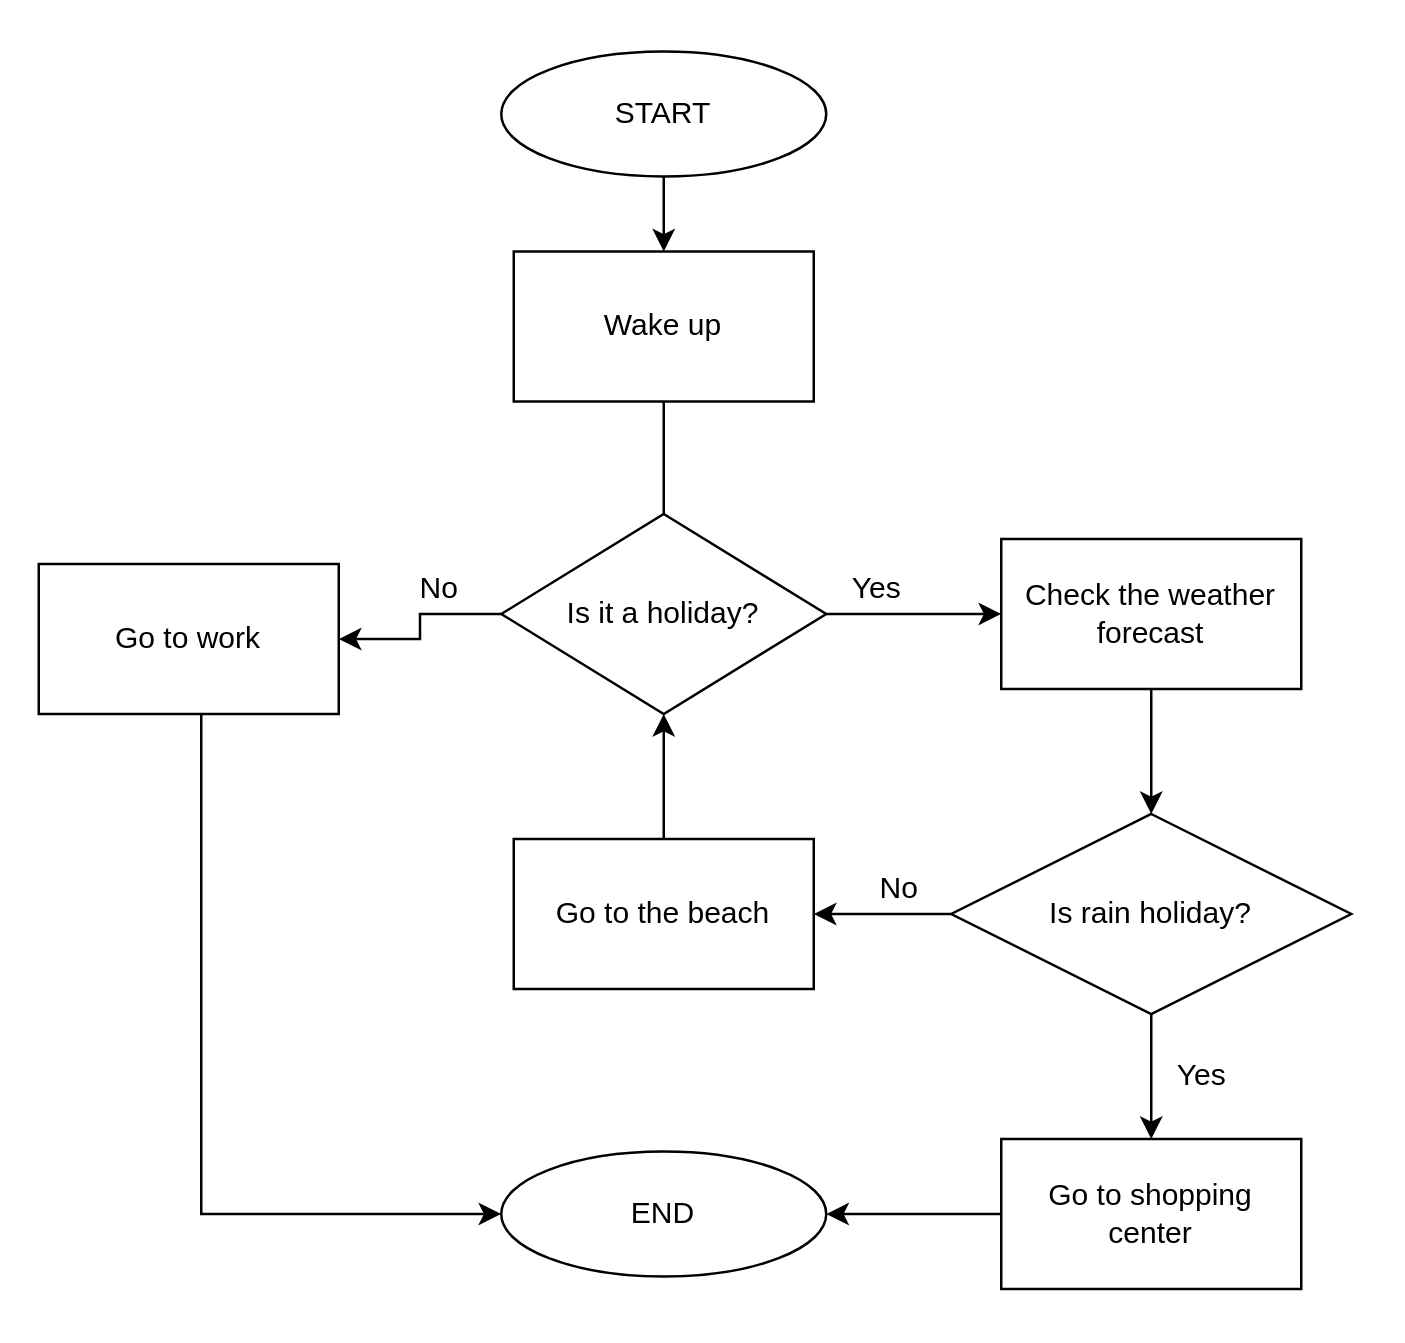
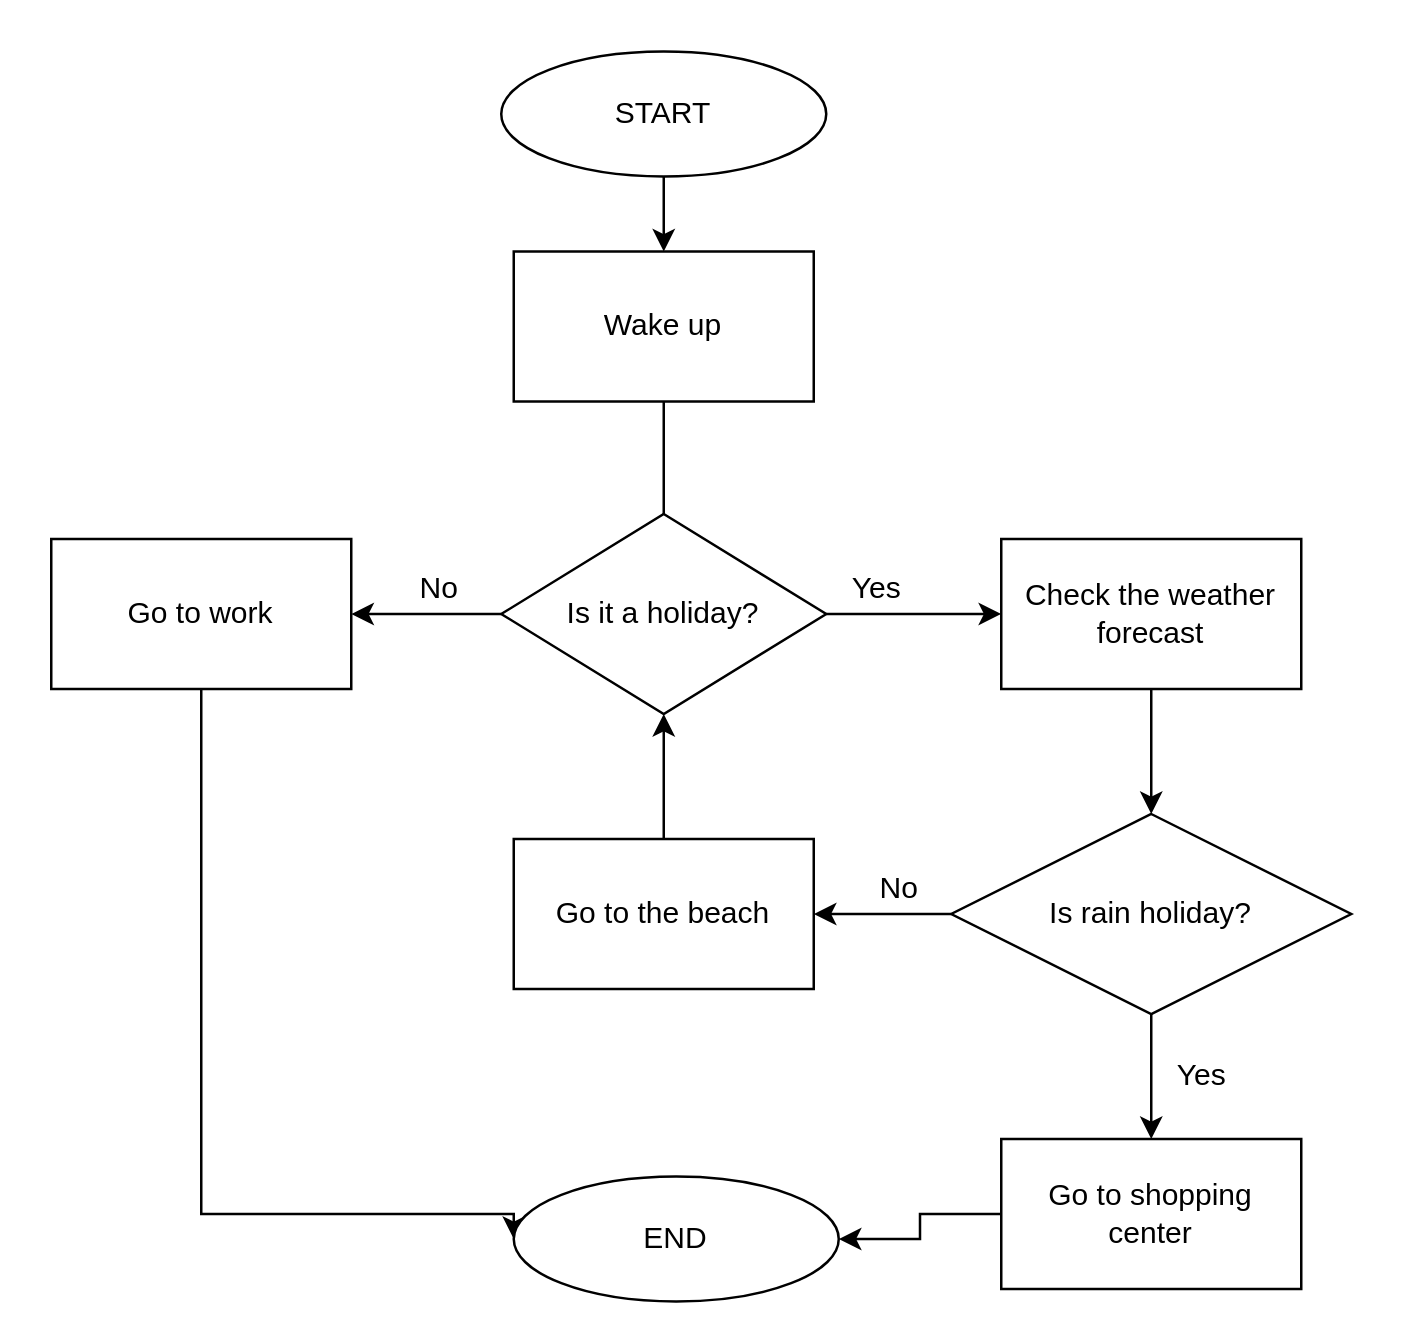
node "Go to work": moved (189, 639) -> (201, 614)
node "END": moved (664, 1214) -> (676, 1239)
